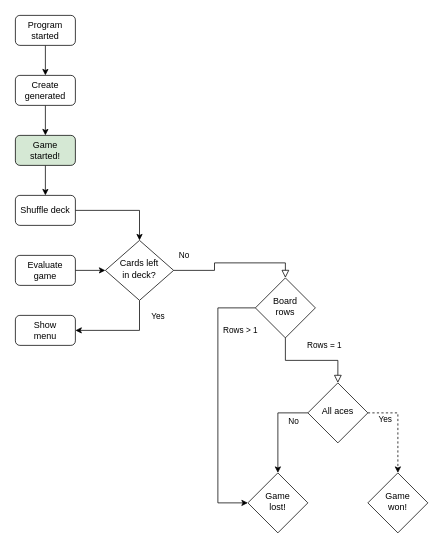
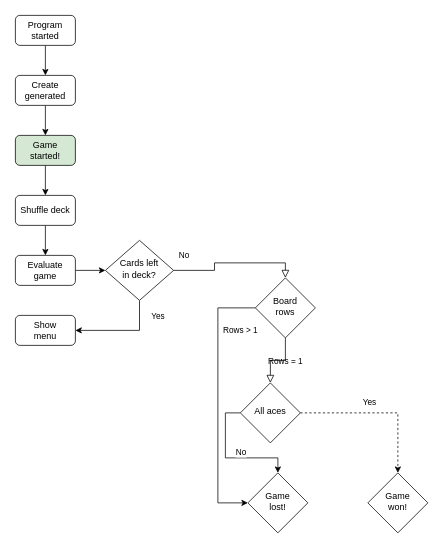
edge "Shuffle deck" -> "Cards left in deck?": now "Shuffle deck" -> "Evaluate game"
node "All aces": moved (338, 413) -> (270, 413)
